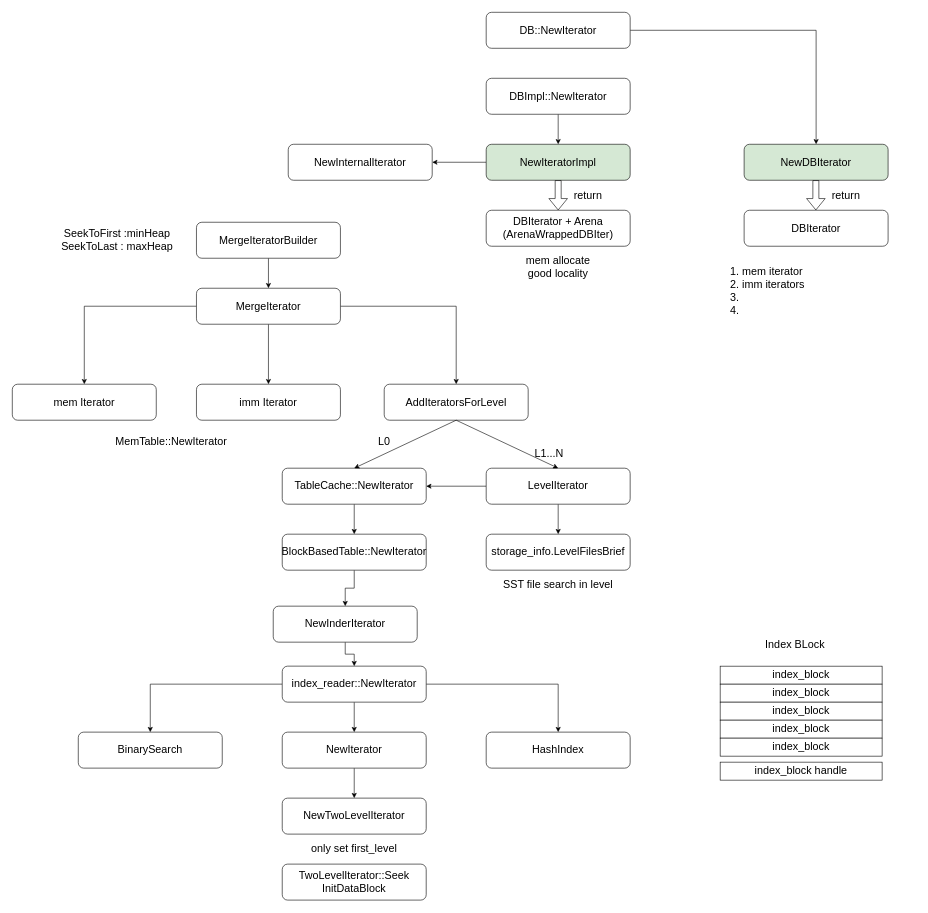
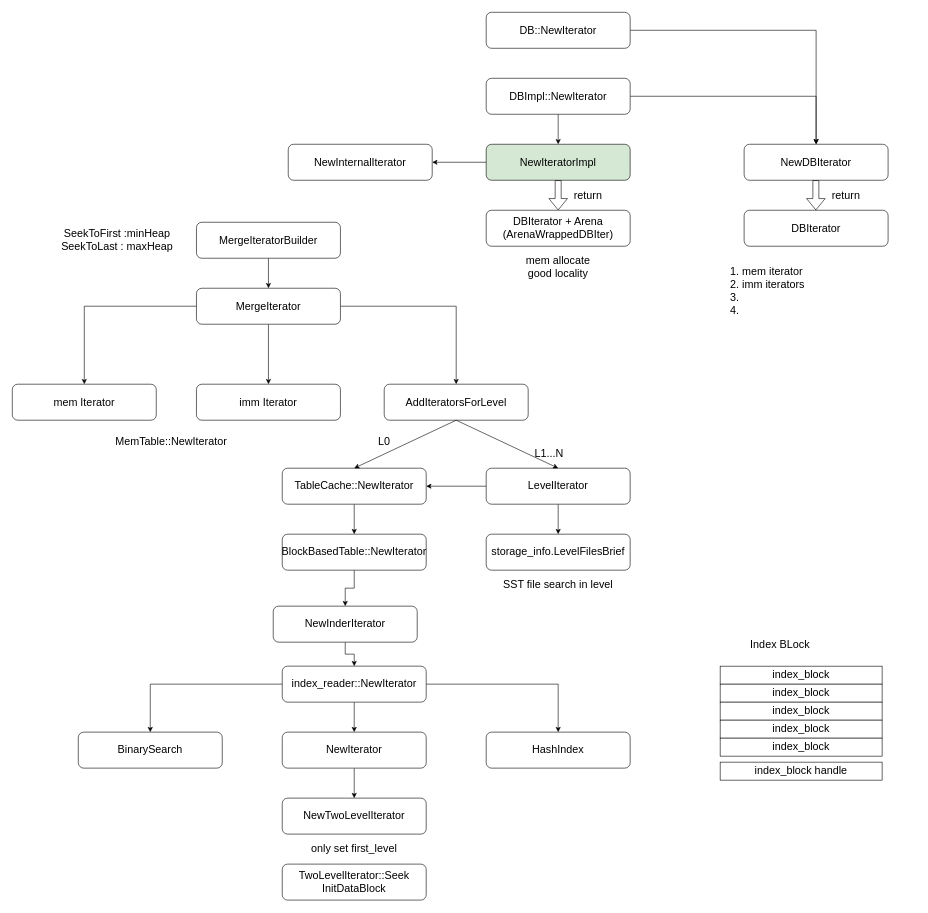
edge "DBImpl::NewIterator" -> "NewDBIterator": added
node "NewDBIterator": fillcolor #d5e8d4 -> #ffffff
node "Index BLock": moved (795, 645) -> (780, 645)
